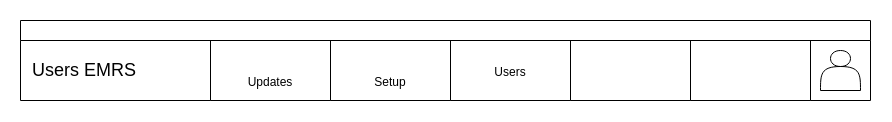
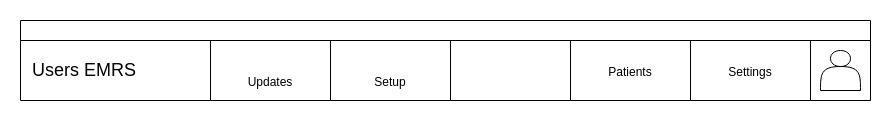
node "Users": removed
node "Patients": added
node "Settings": added
